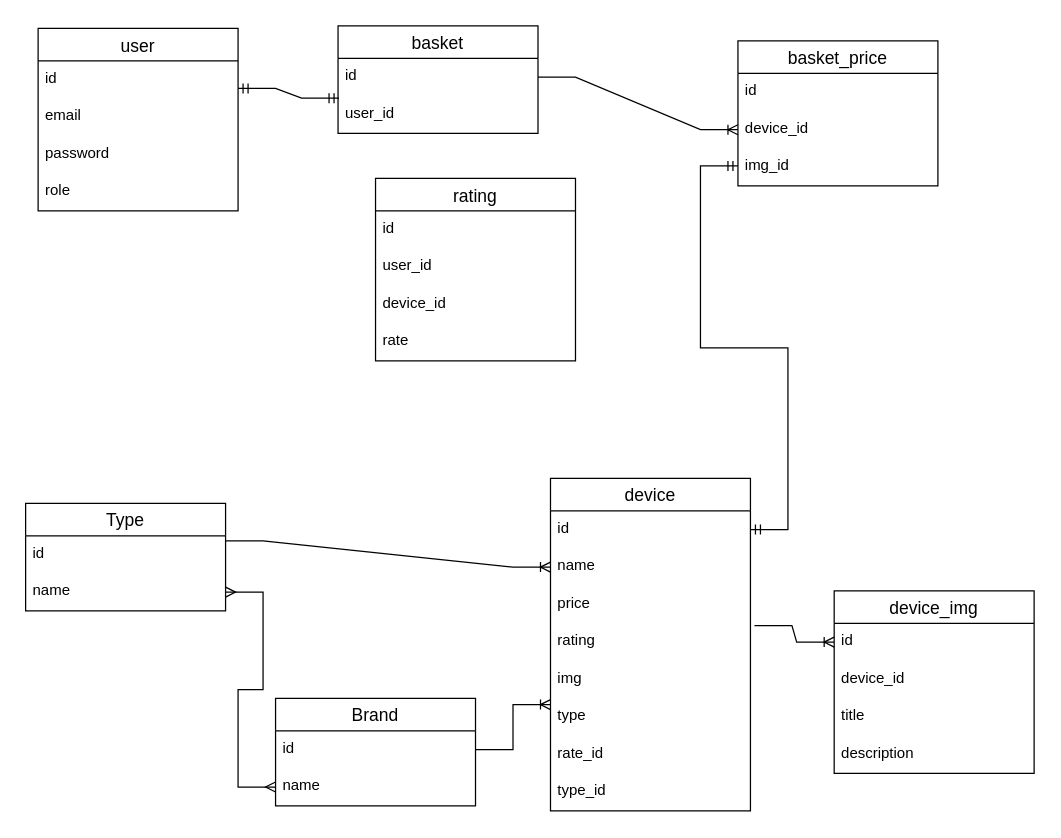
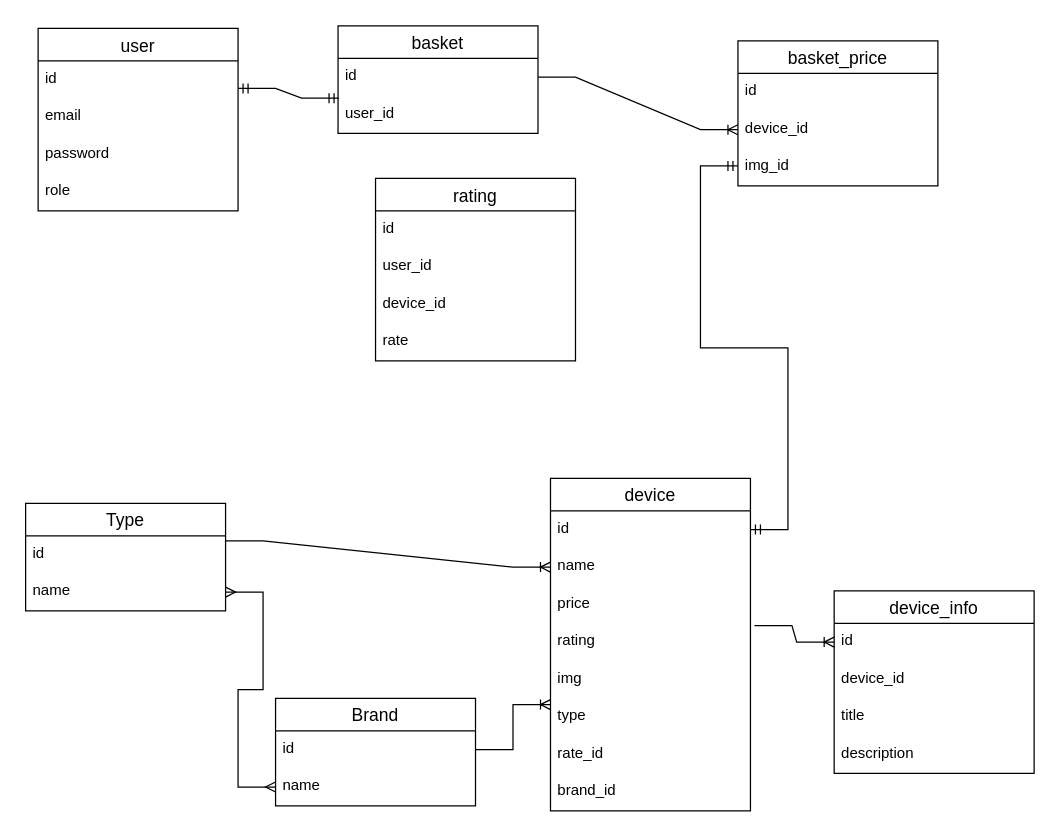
node "device_img": label "device_img" -> "device_info"
node "type_id": label "type_id" -> "brand_id"
